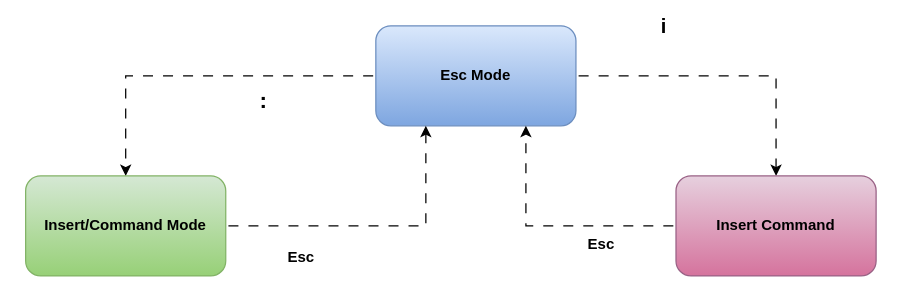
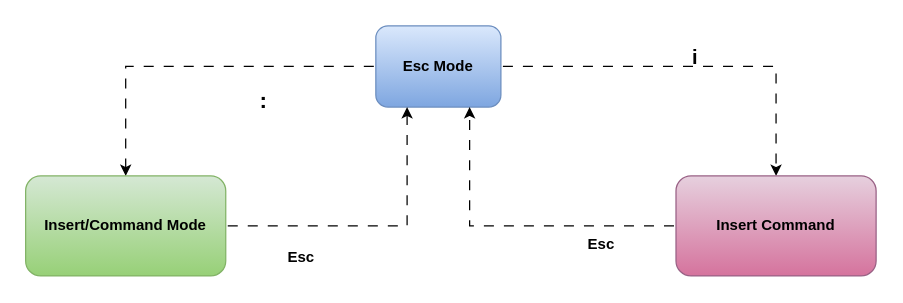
node "i": moved (663, 26) -> (694, 57)
node "Esc Mode": size 200x100 -> 125x81
